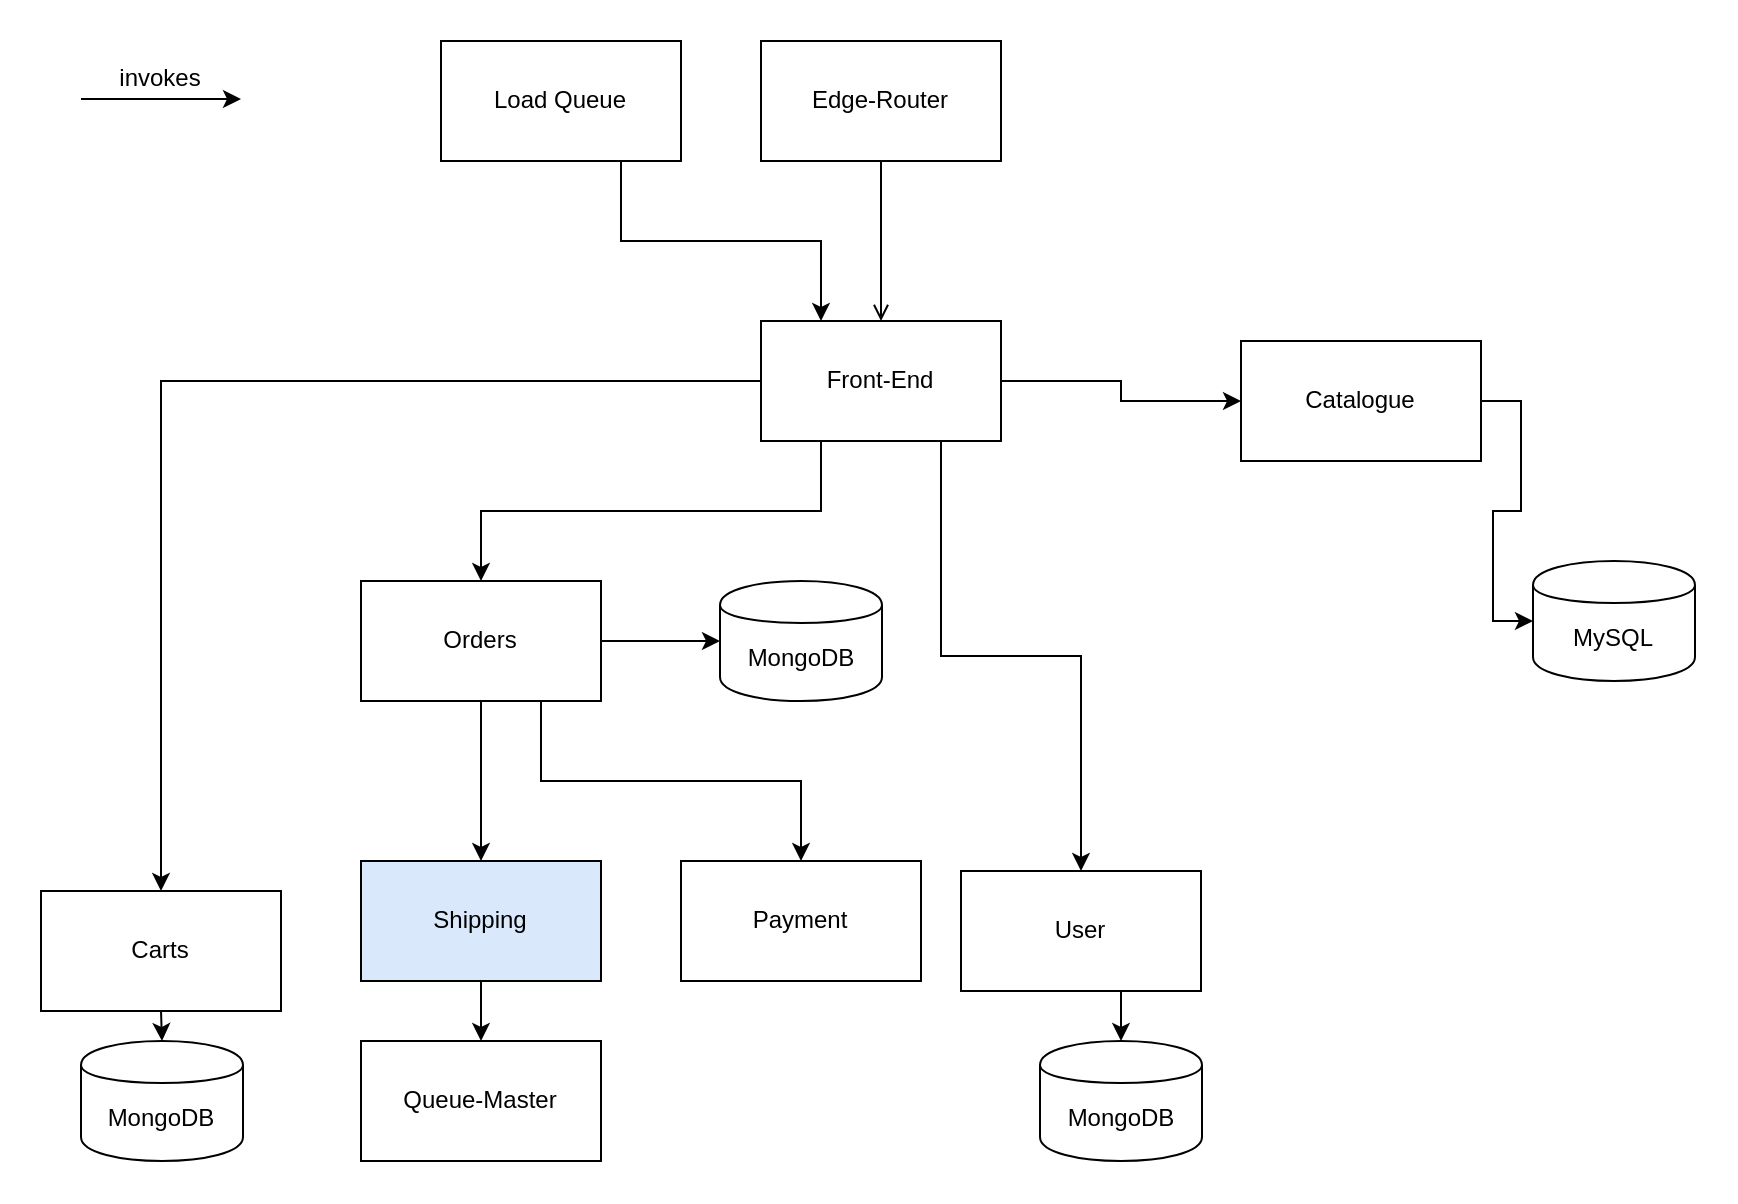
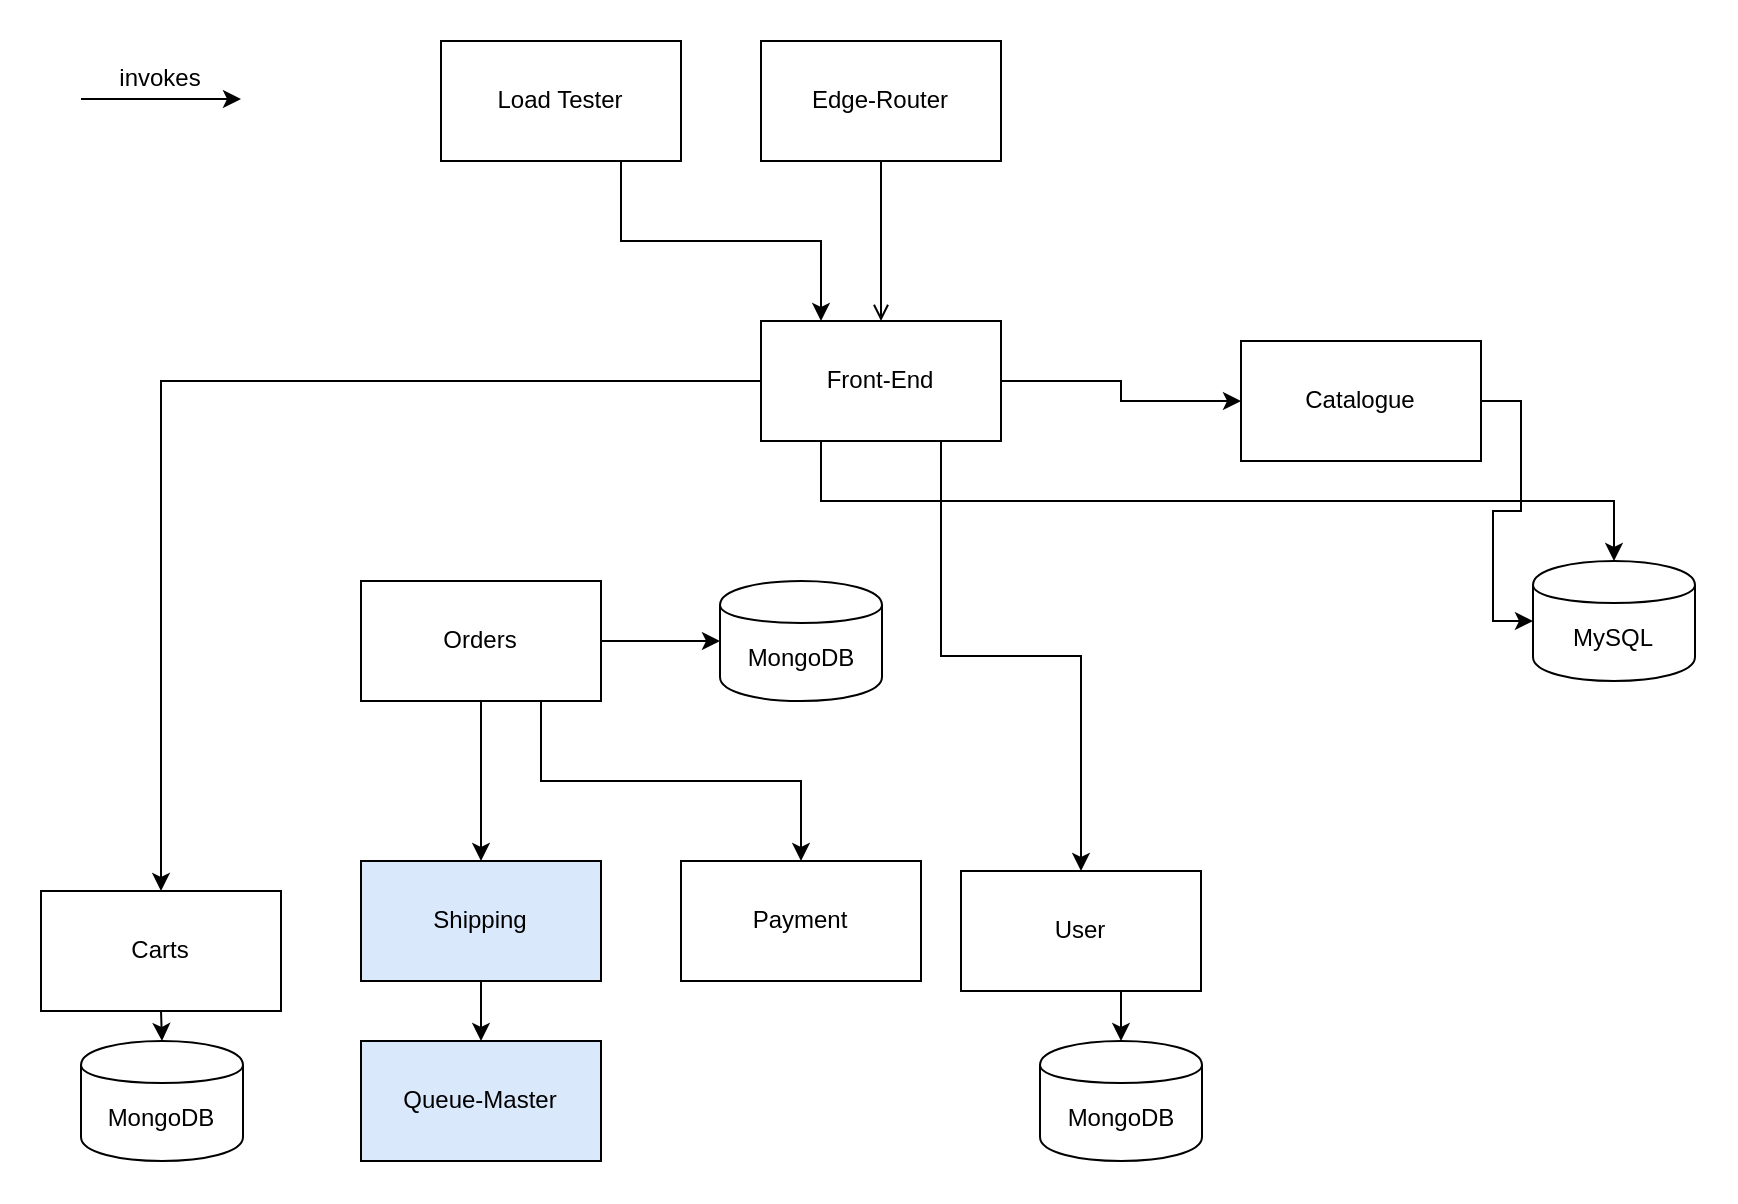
node "Load Queue": label "Load Queue" -> "Load Tester"
edge "Front-End" -> "Orders": now "Front-End" -> "MySQL"
node "Queue-Master": fillcolor #ffffff -> #dae8fc
